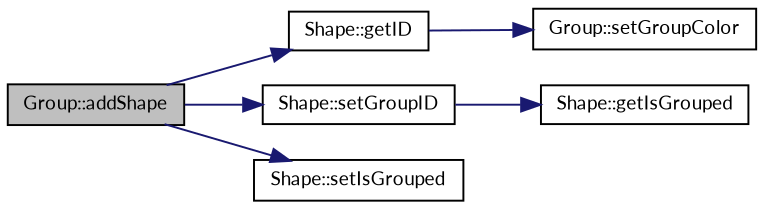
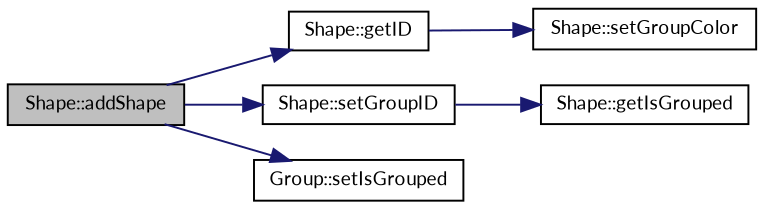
node "Group::setGroupColor": label "Group::setGroupColor" -> "Shape::setGroupColor"
node "Group::addShape": label "Group::addShape" -> "Shape::addShape"
node "Shape::setIsGrouped": label "Shape::setIsGrouped" -> "Group::setIsGrouped"
